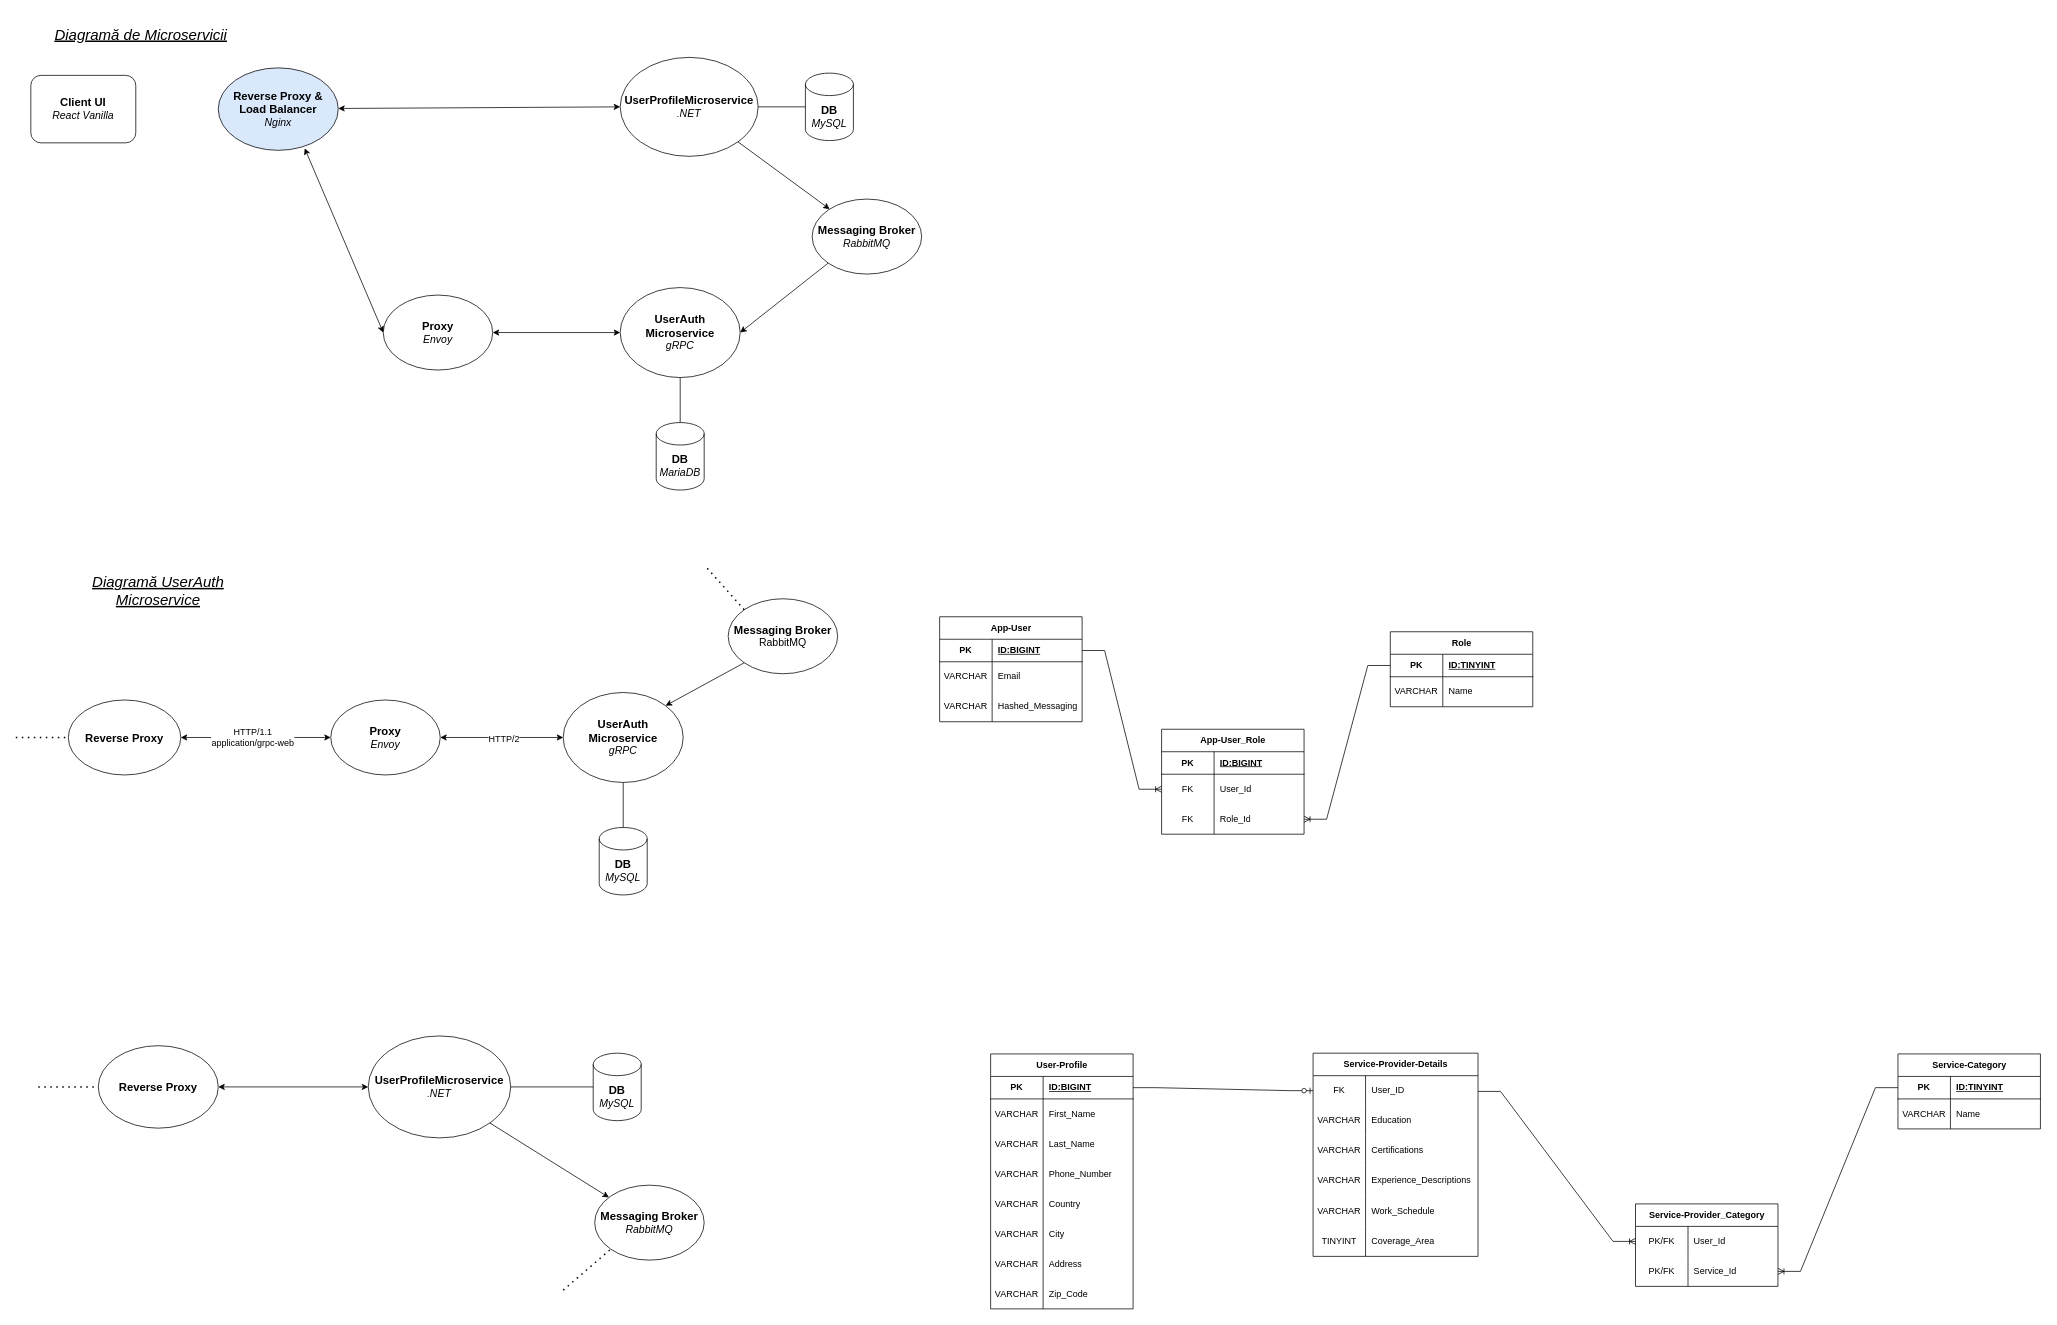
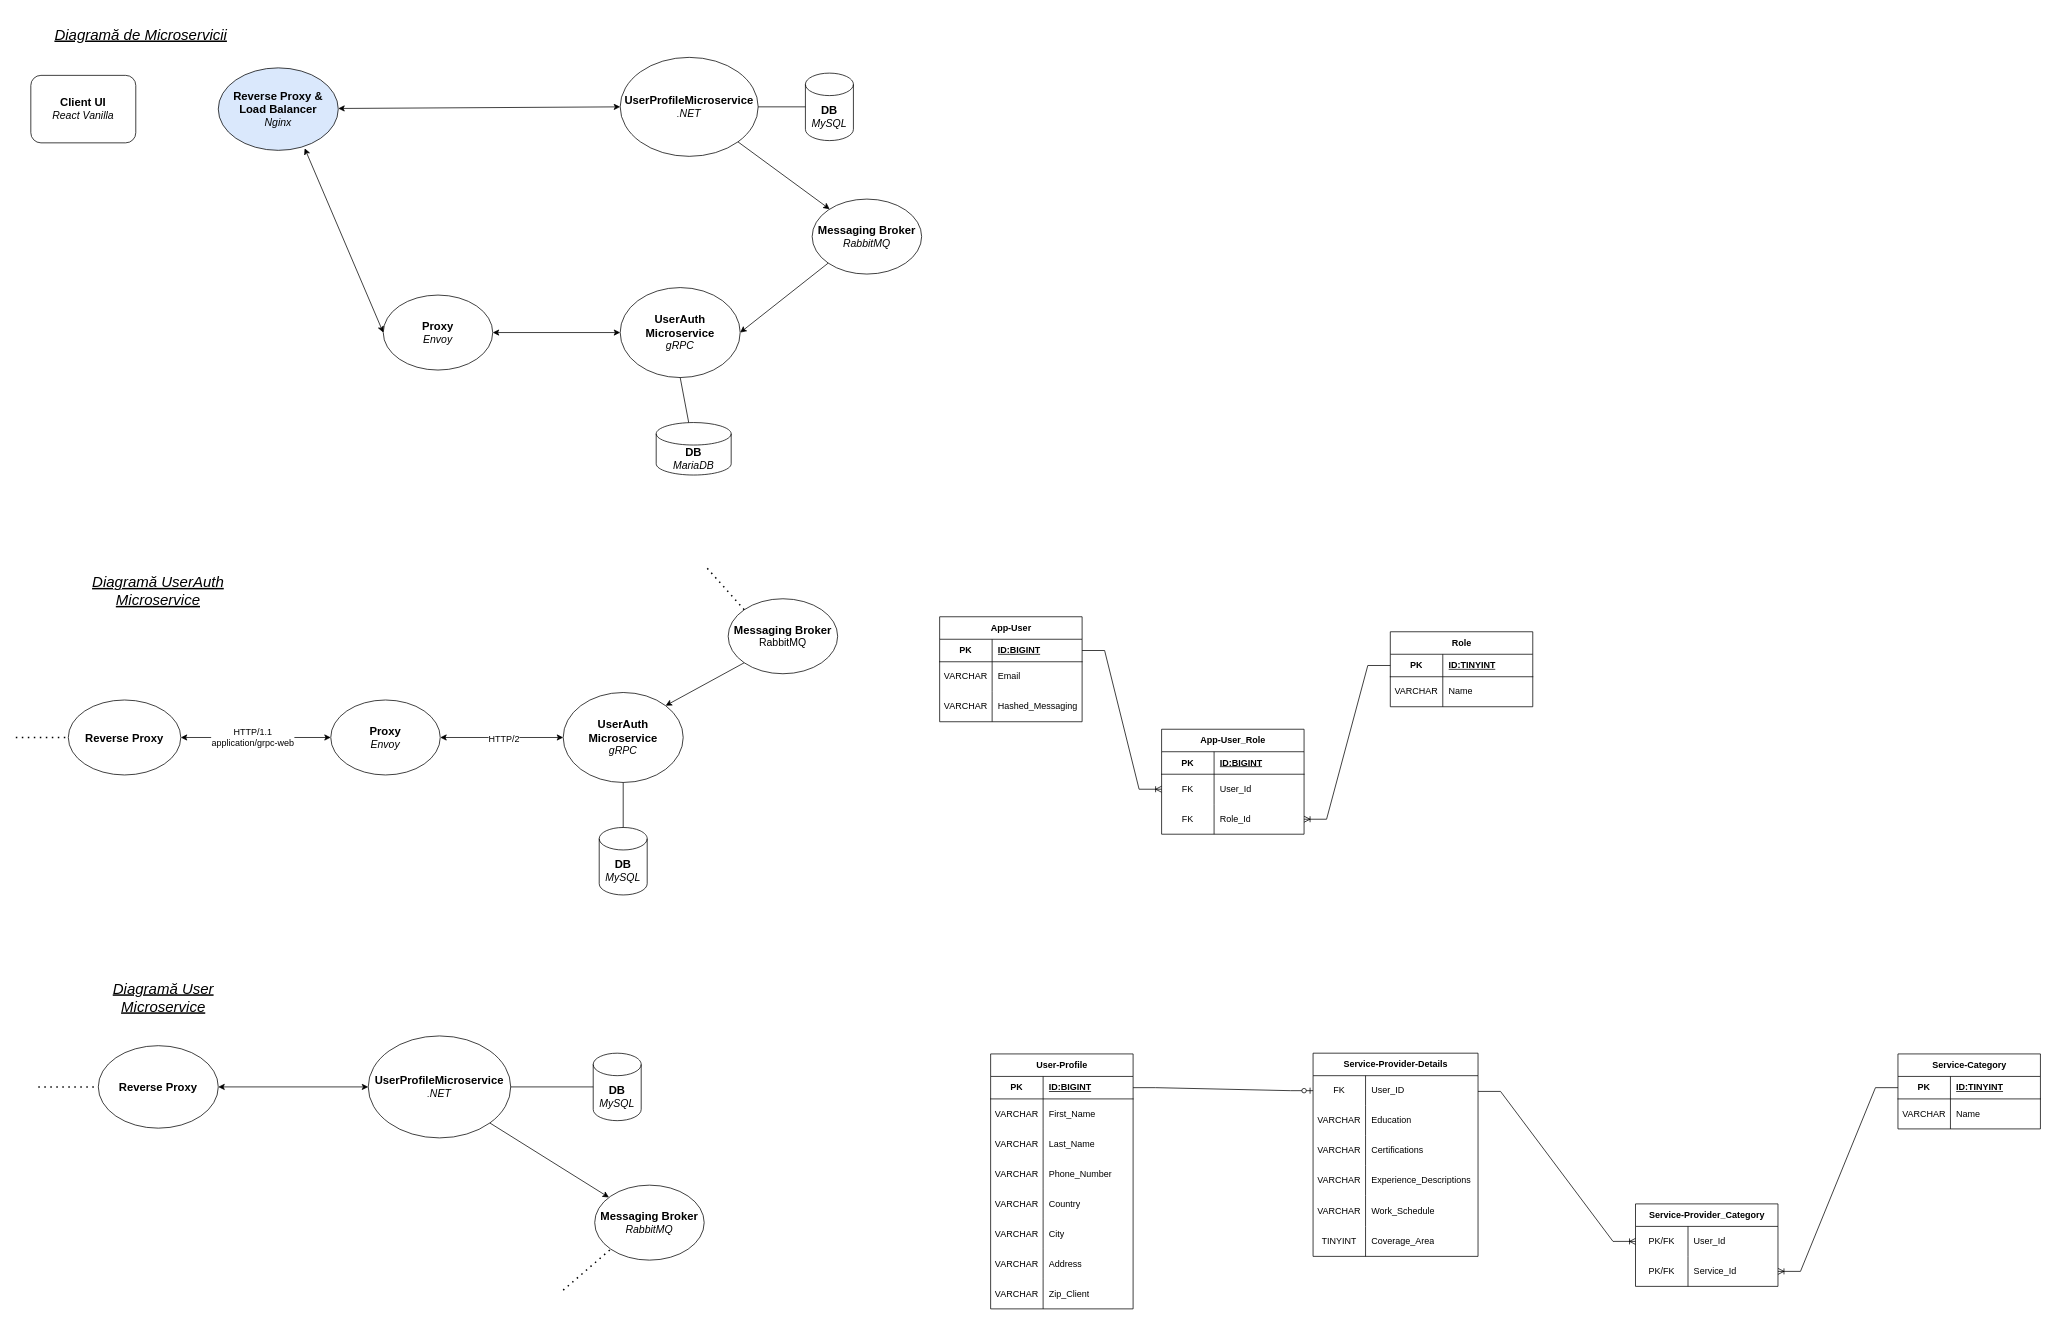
node "DB MariaDB": size 48x68 -> 75x53
node "Diagramă User Microservice": added
node "Zip_Code": label "Zip_Code" -> "Zip_Client"
